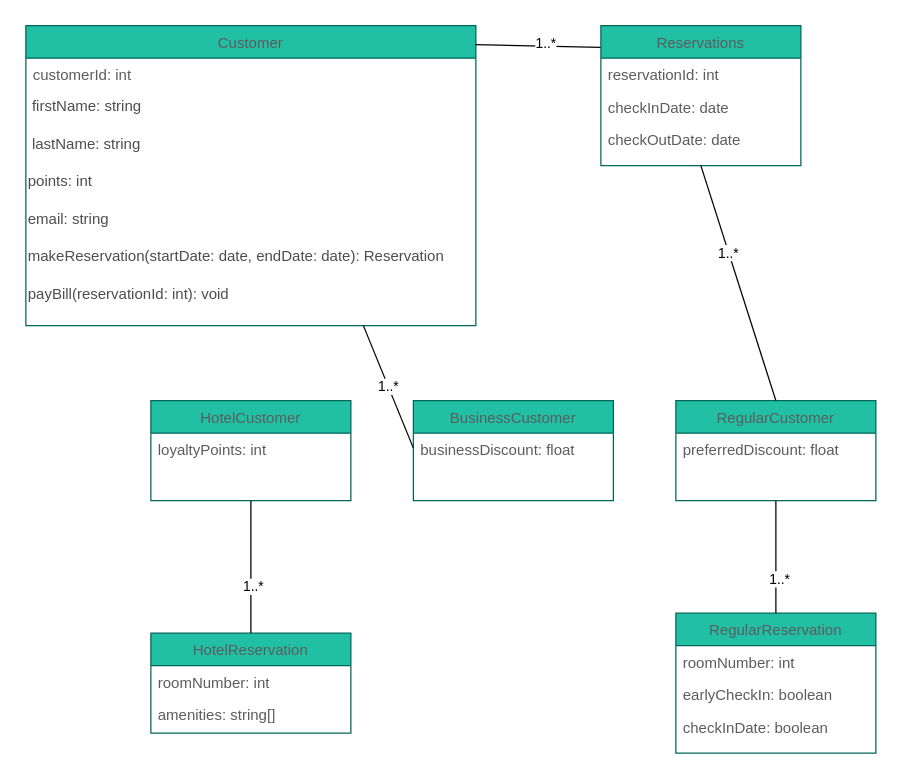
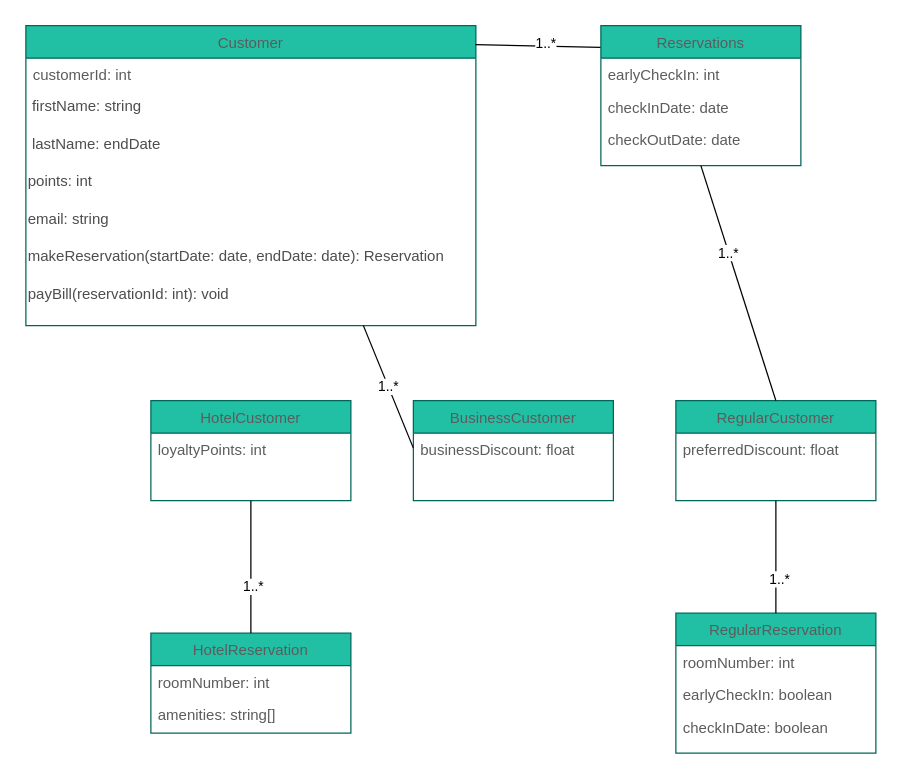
node "reservationId: int": label "reservationId: int" -> "earlyCheckIn: int"
node "lastName: string": label "lastName: string" -> "lastName: endDate"
